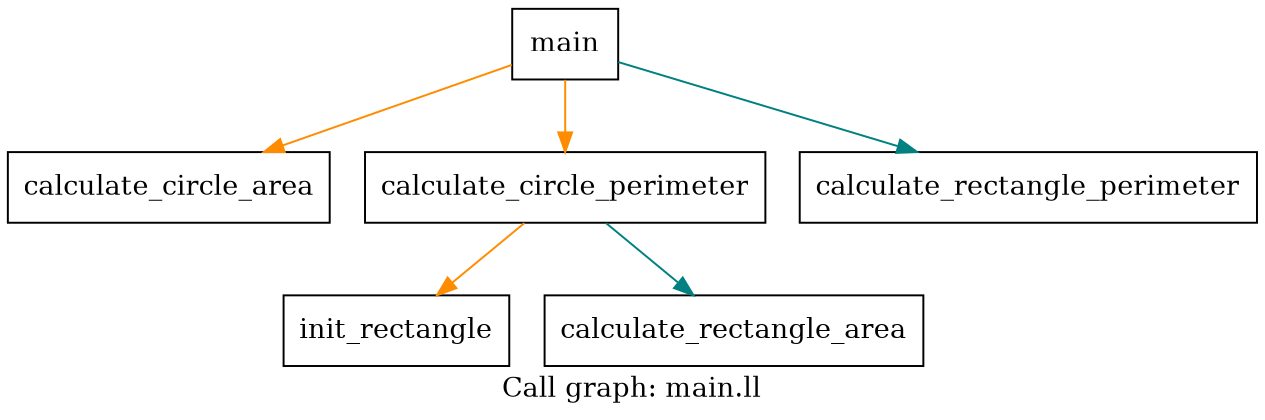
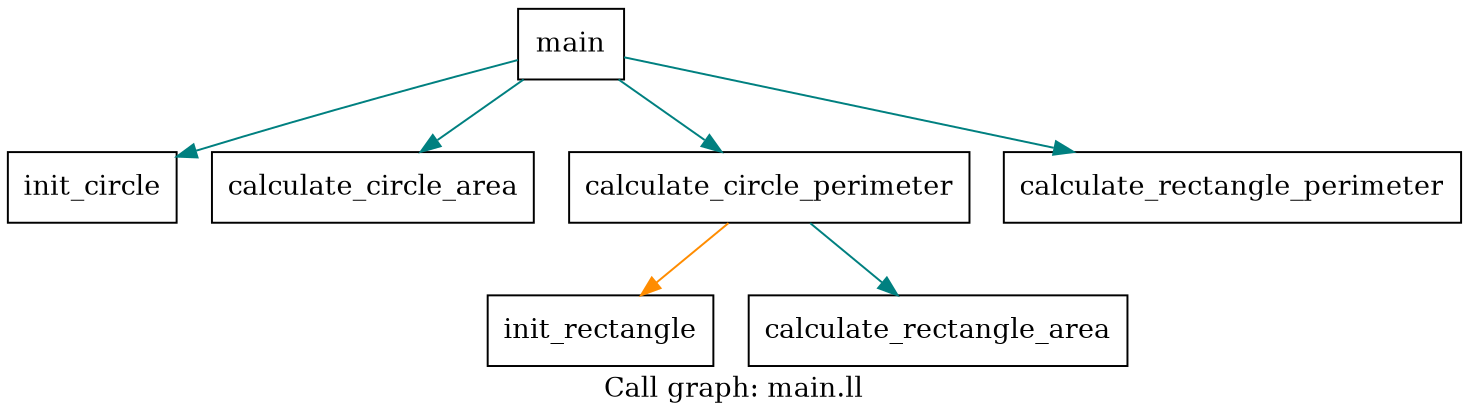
edge "main" -> "calculate_circle_area": color darkorange -> teal
edge "main" -> "calculate_circle_perimeter": color darkorange -> teal
node "init_circle": added
